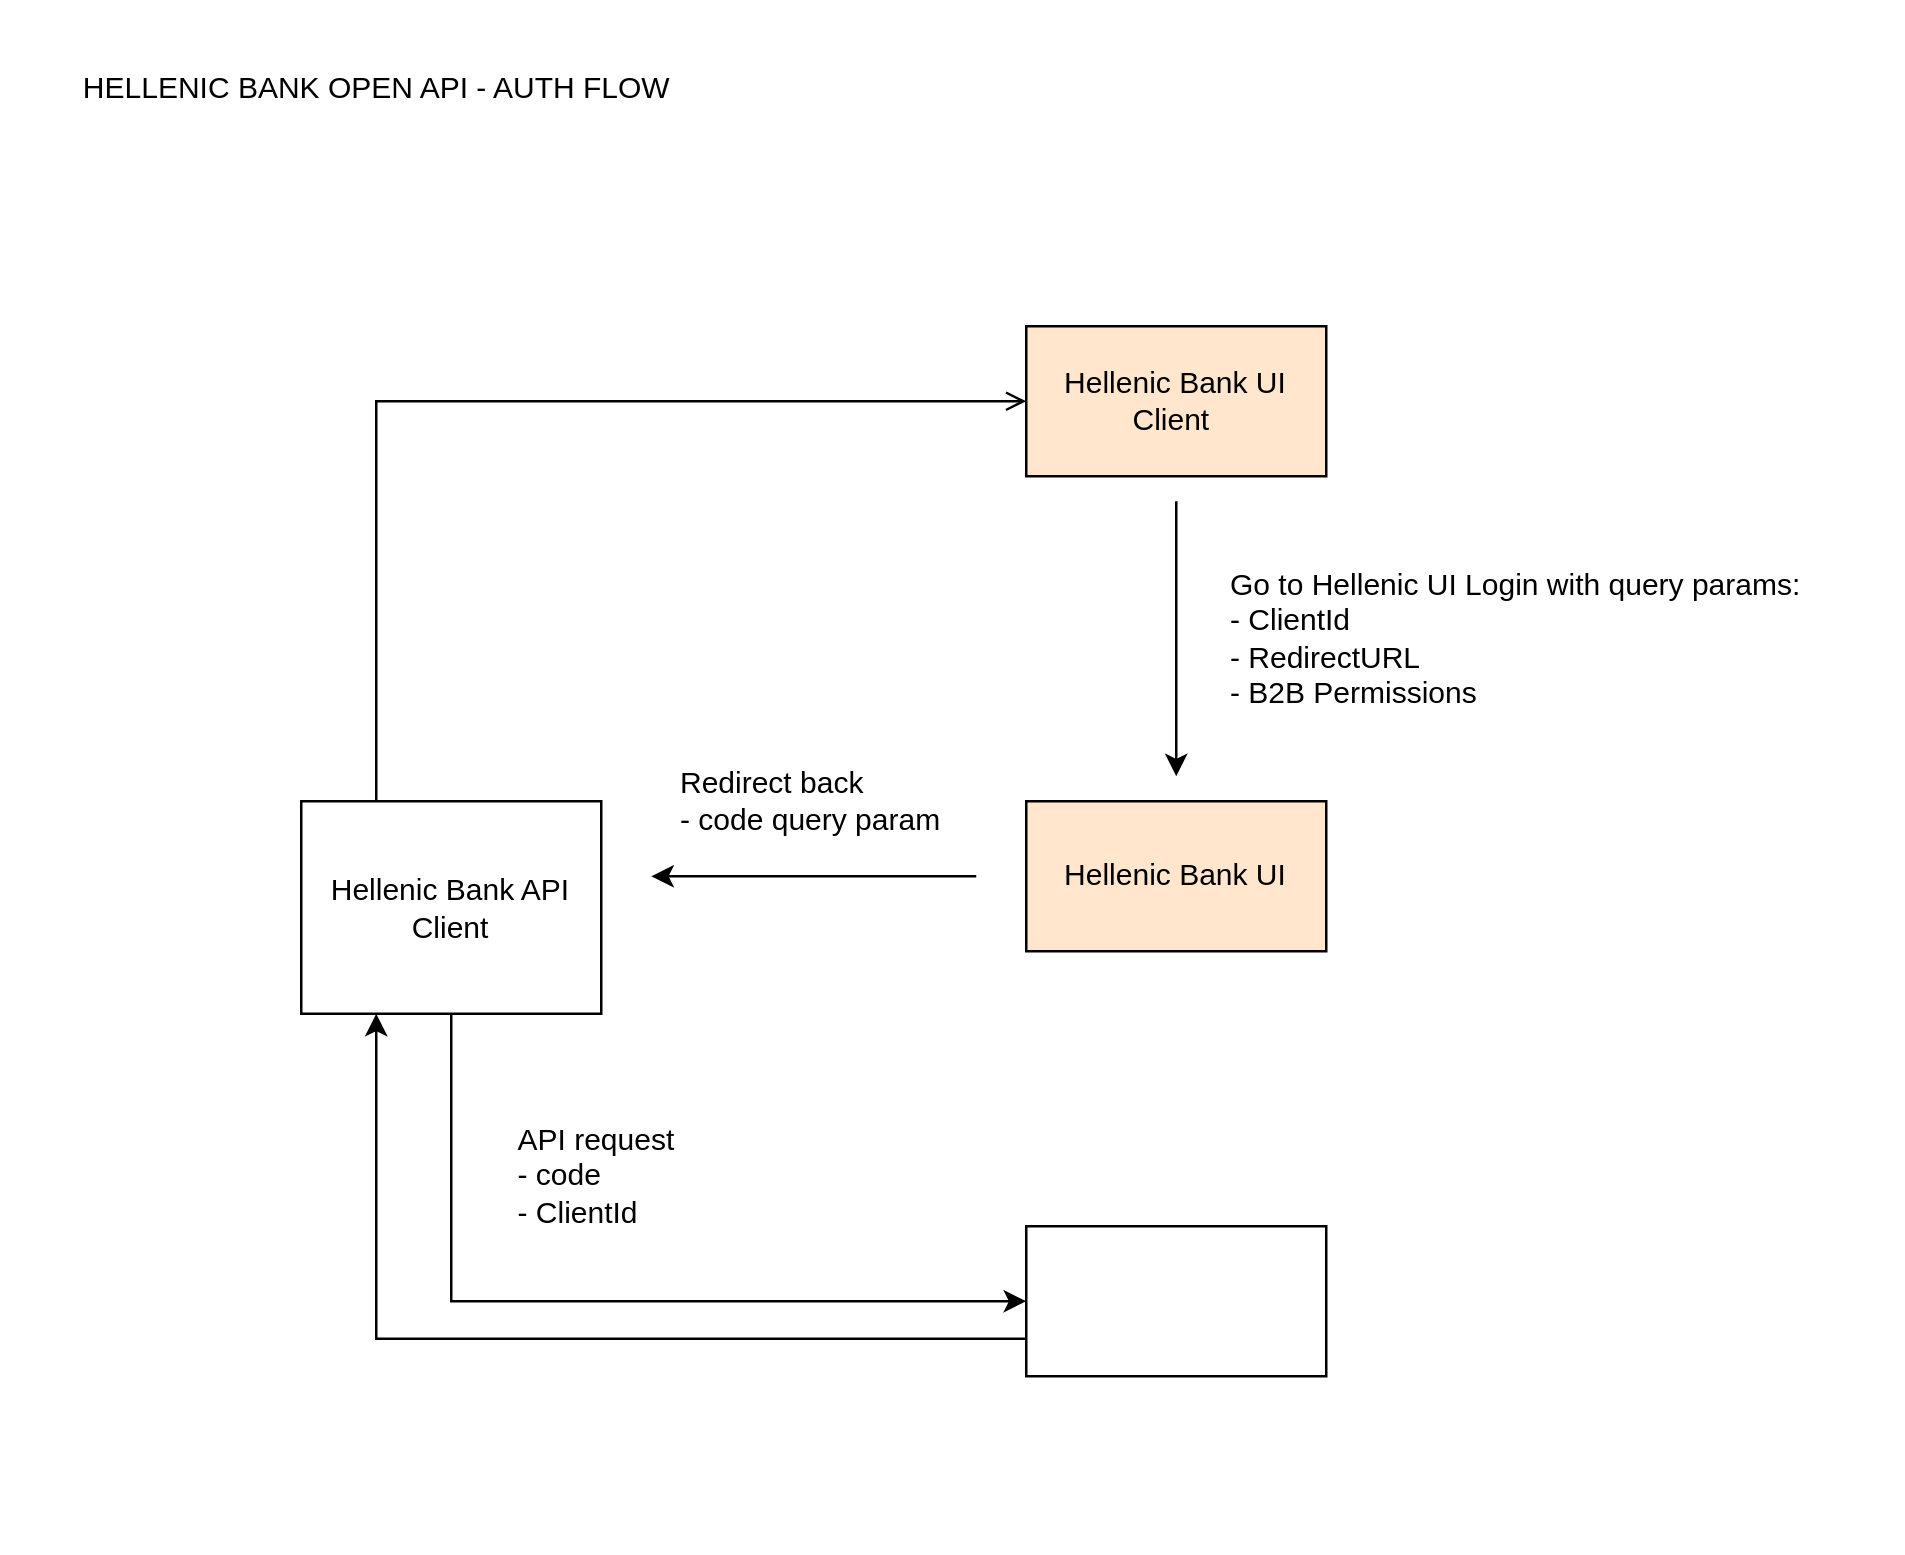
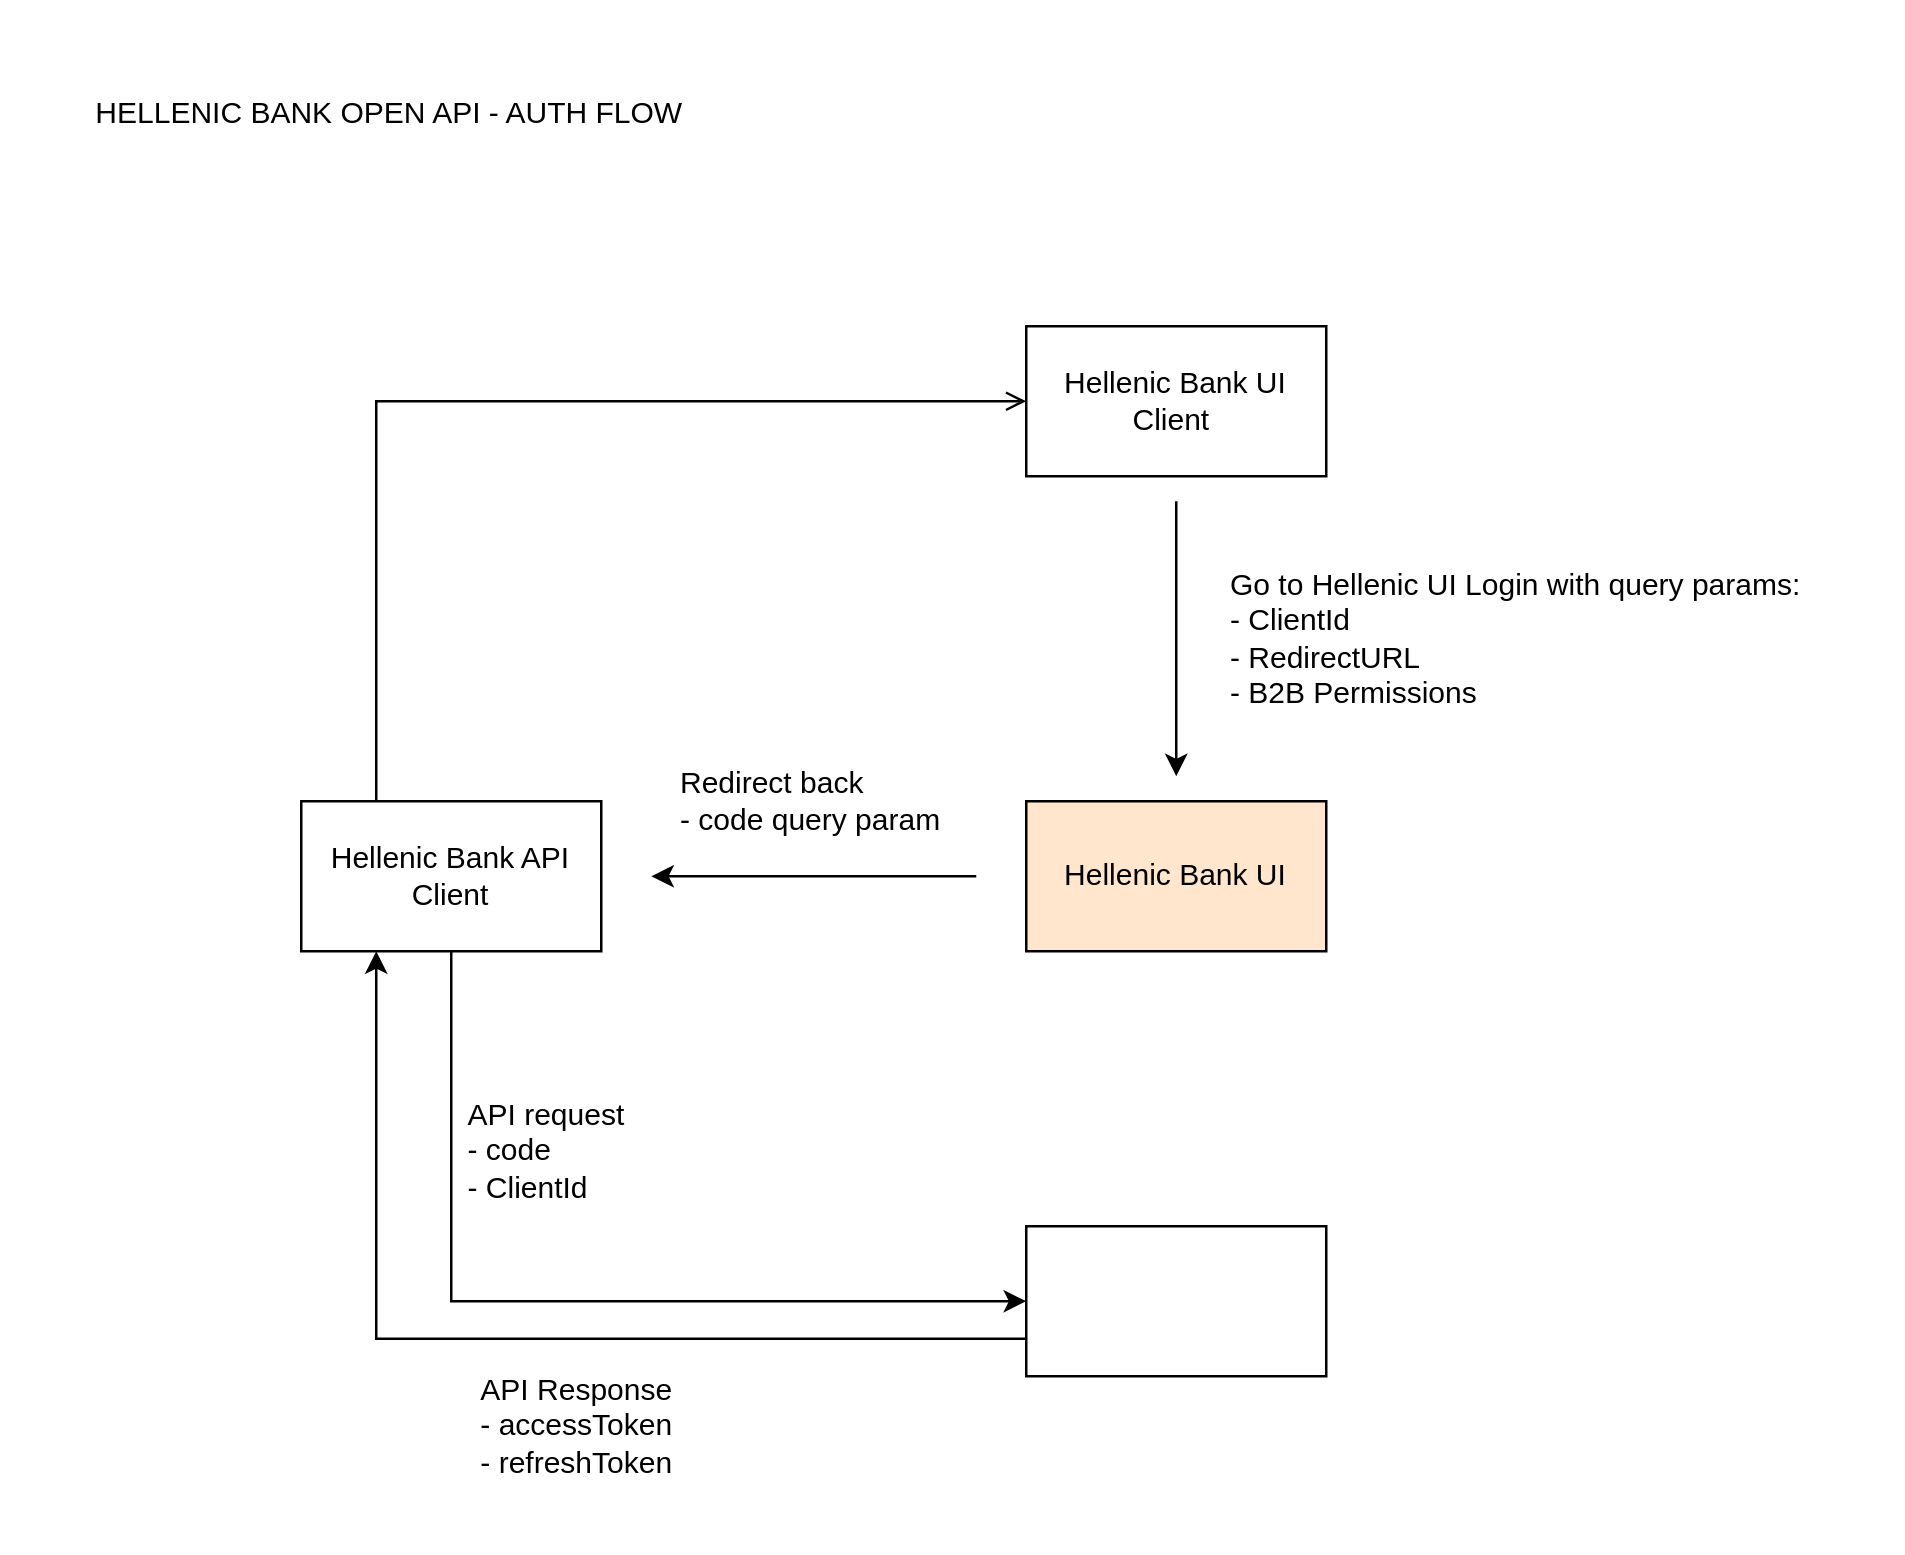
node "HELLENIC BANK OPEN API - AUTH FLOW": moved (376, 89) -> (389, 114)
node "Hellenic Bank UI Client": fillcolor #ffe6cc -> #ffffff
node "Hellenic Bank API Client": size 300x213 -> 300x150
node "API request - code - ClientId": moved (626, 1176) -> (576, 1151)
node "API Response - accessToken - refreshToken": added
